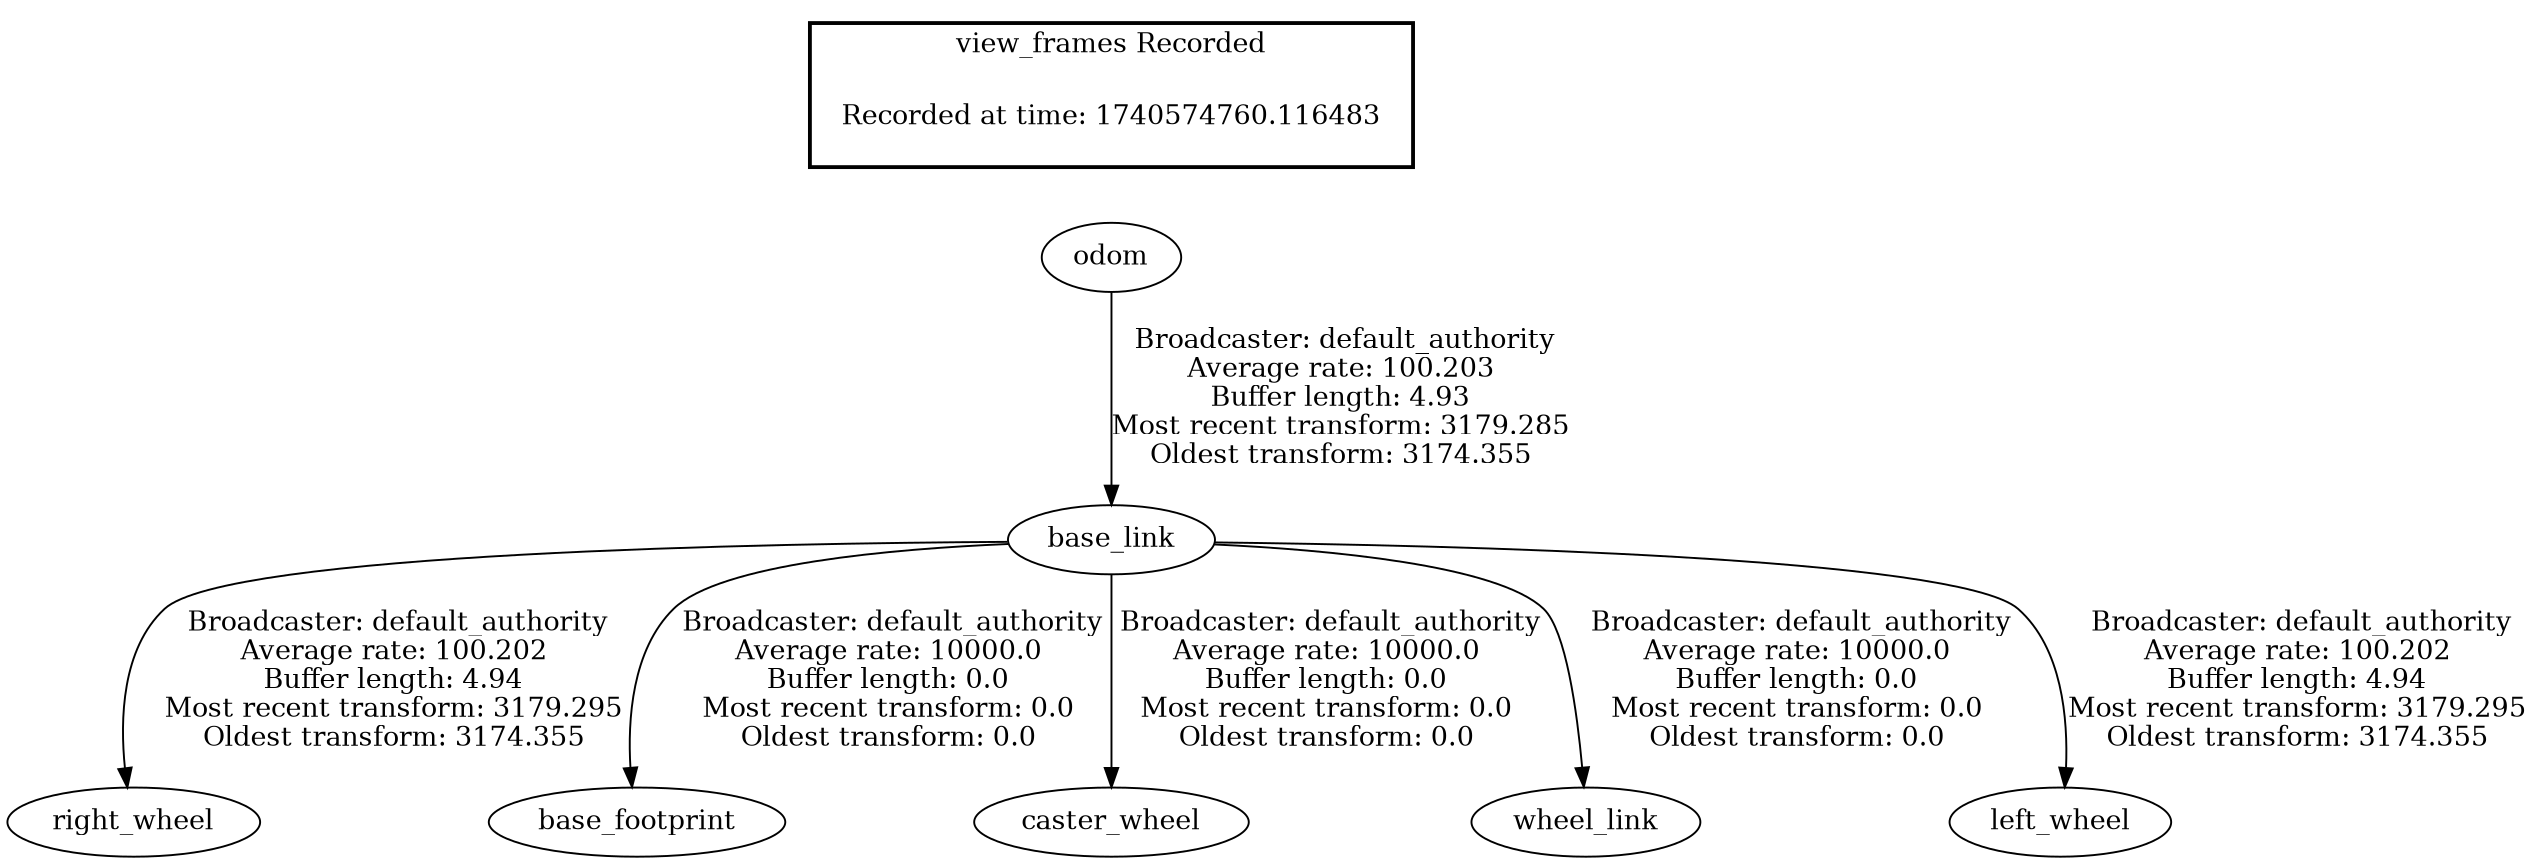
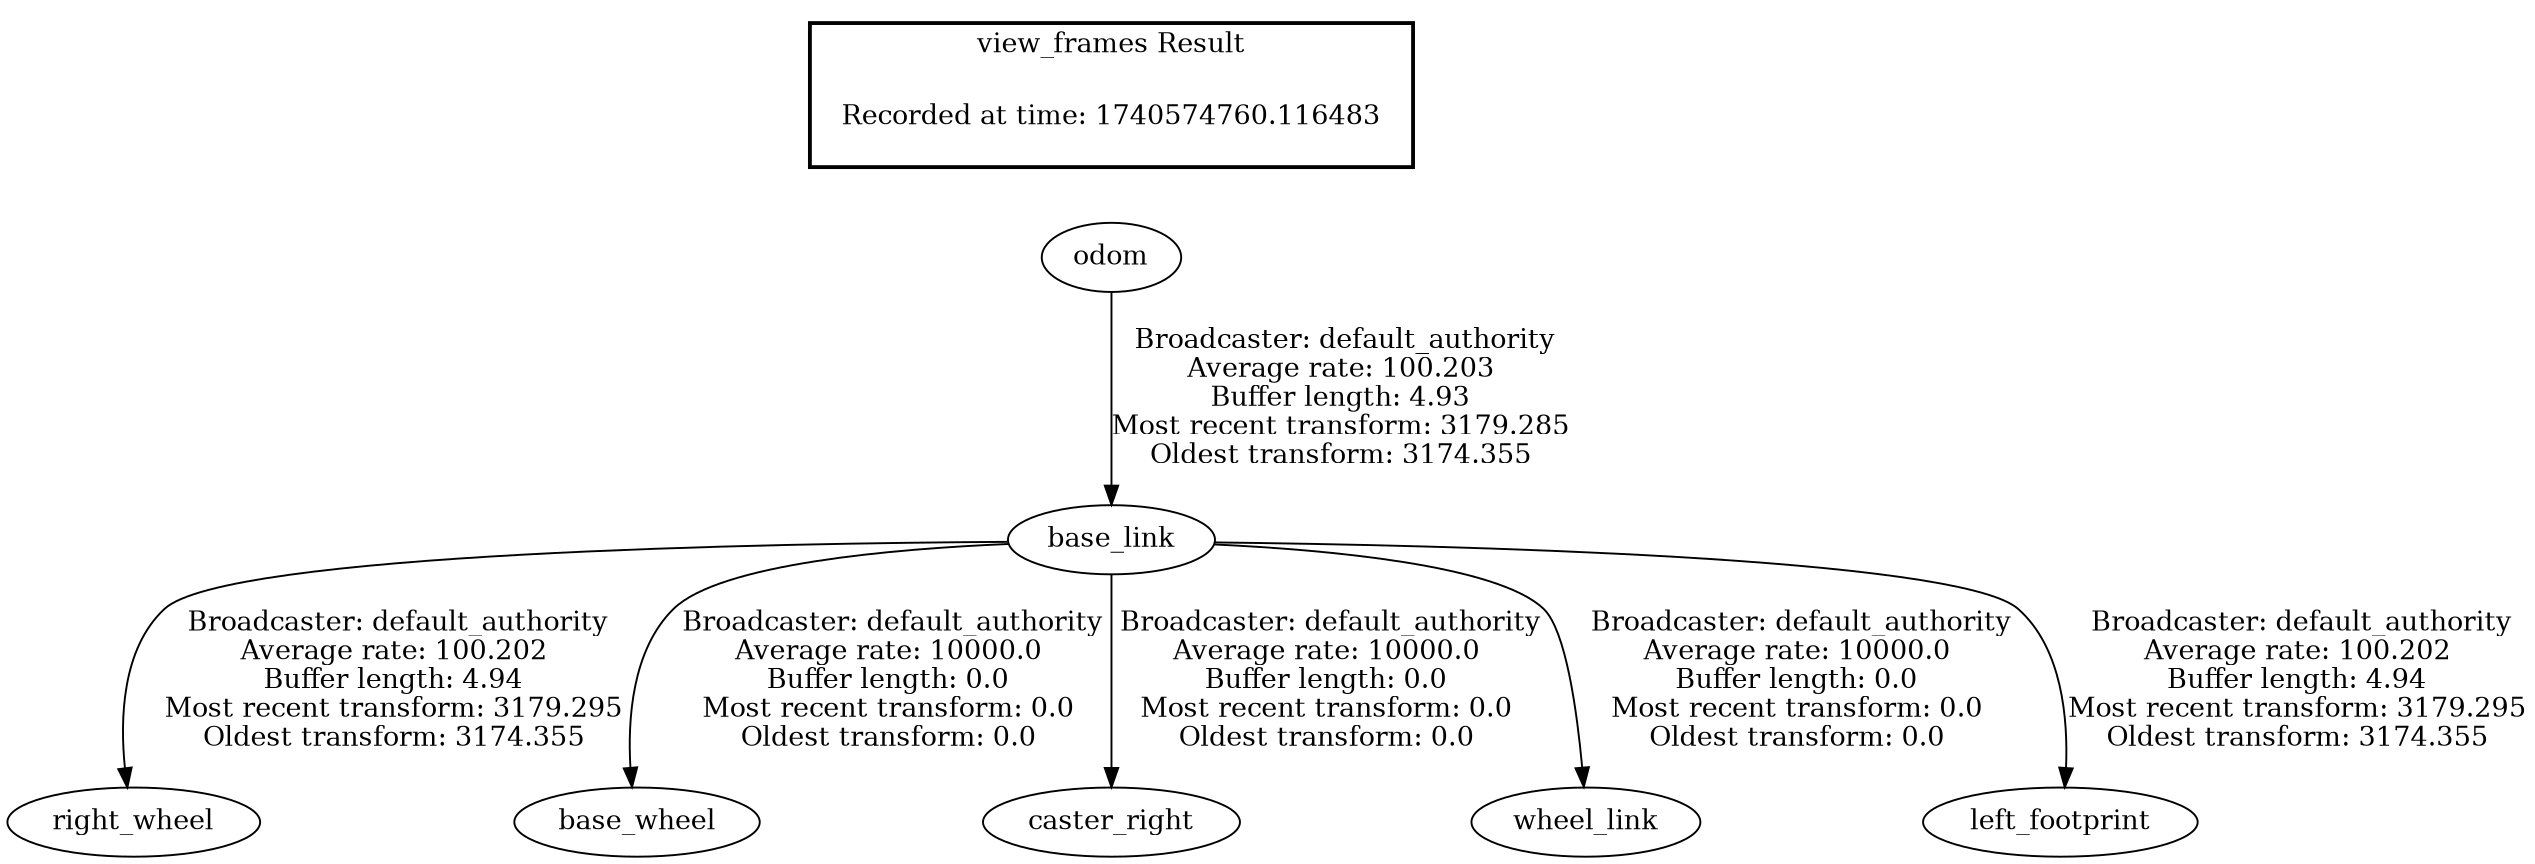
cluster "view_frames Recorded": label "view_frames Recorded" -> "view_frames Result"
node "base_footprint": label "base_footprint" -> "base_wheel"
node "caster_wheel": label "caster_wheel" -> "caster_right"
node "left_wheel": label "left_wheel" -> "left_footprint"
